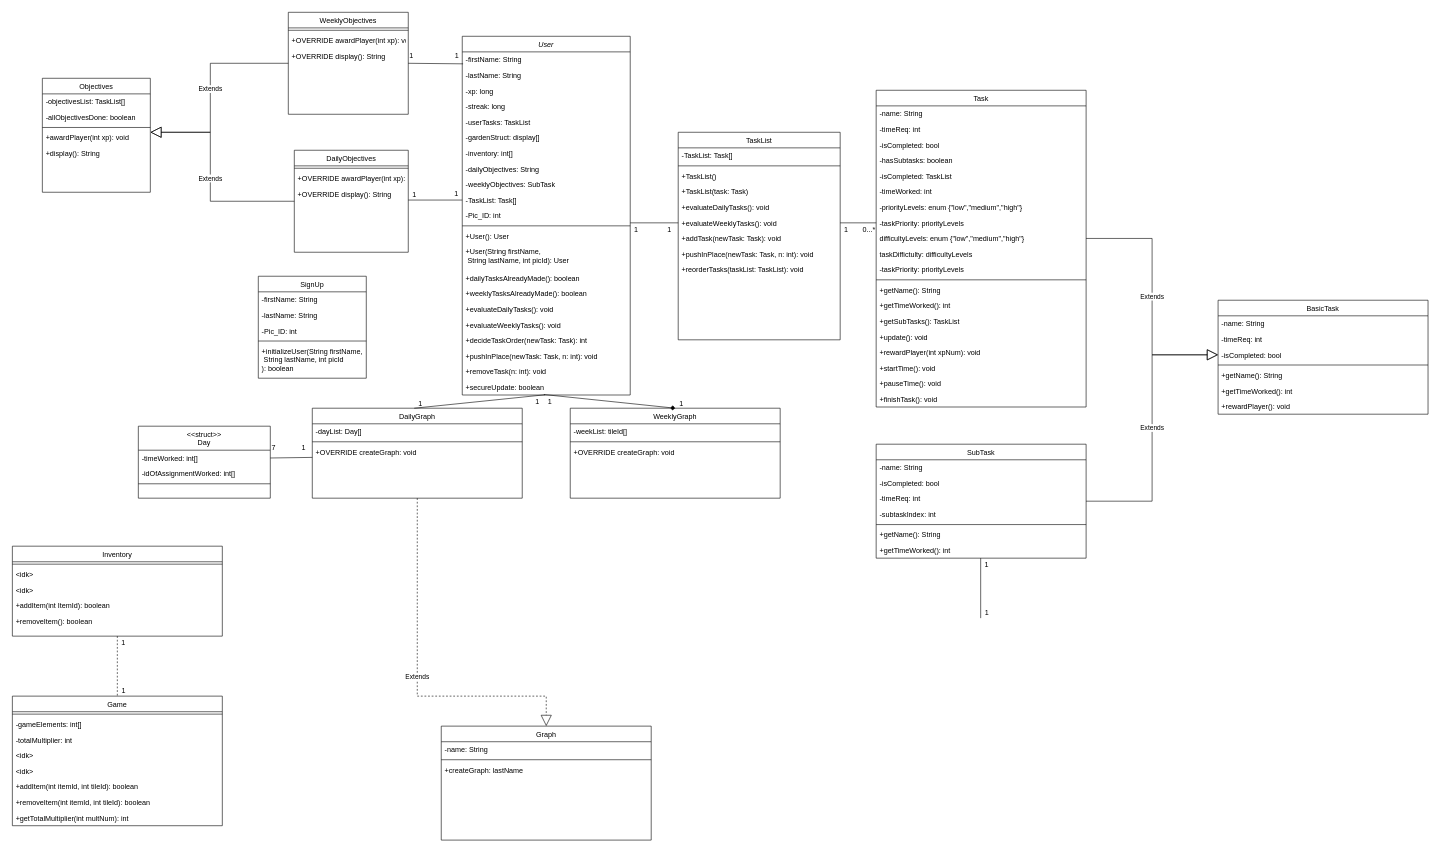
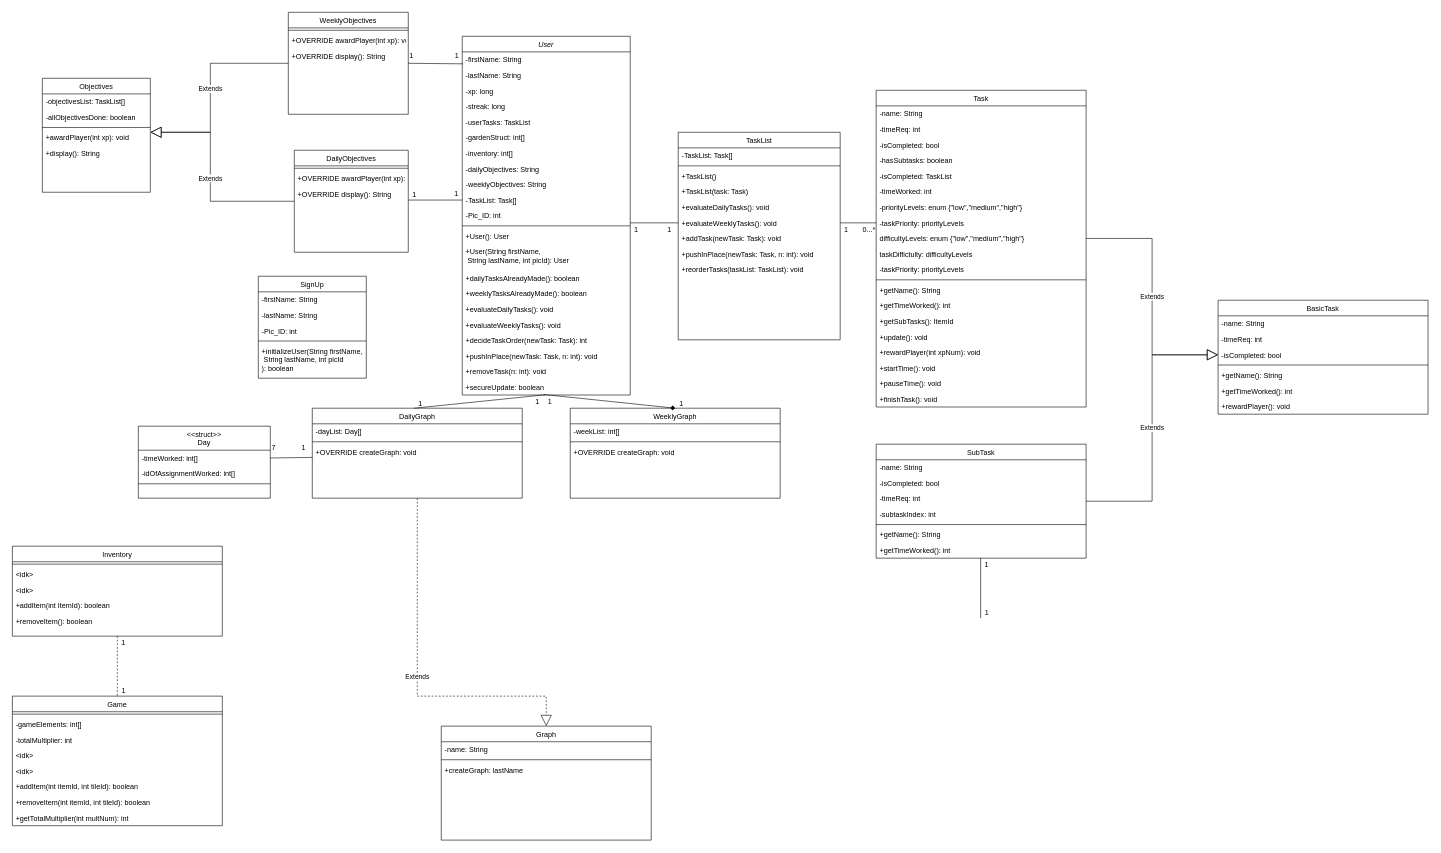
node "-gardenStruct: display[]": label "-gardenStruct: display[]" -> "-gardenStruct: int[]"
node "-weeklyObjectives: SubTask": label "-weeklyObjectives: SubTask" -> "-weeklyObjectives: String"
node "+getSubTasks(): TaskList": label "+getSubTasks(): TaskList" -> "+getSubTasks(): ItemId"
node "-weekList: tileId[]": label "-weekList: tileId[]" -> "-weekList: int[]"
